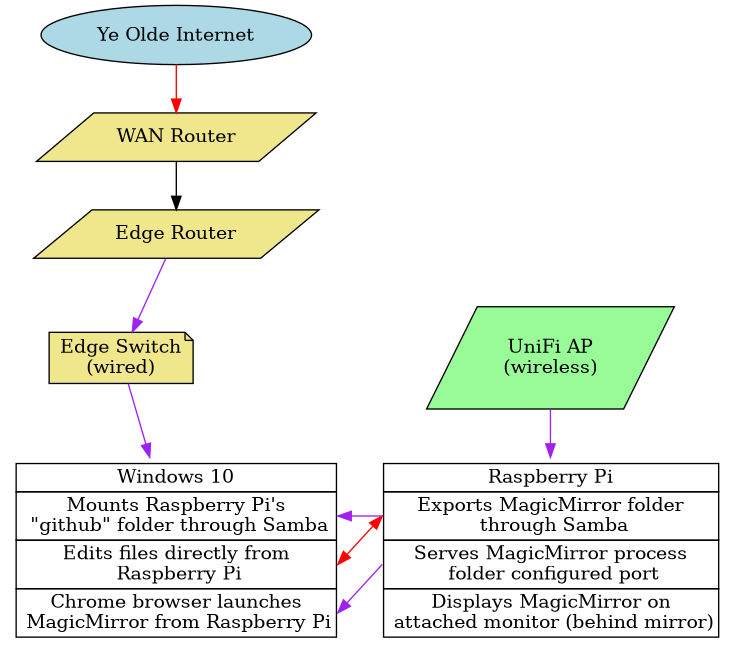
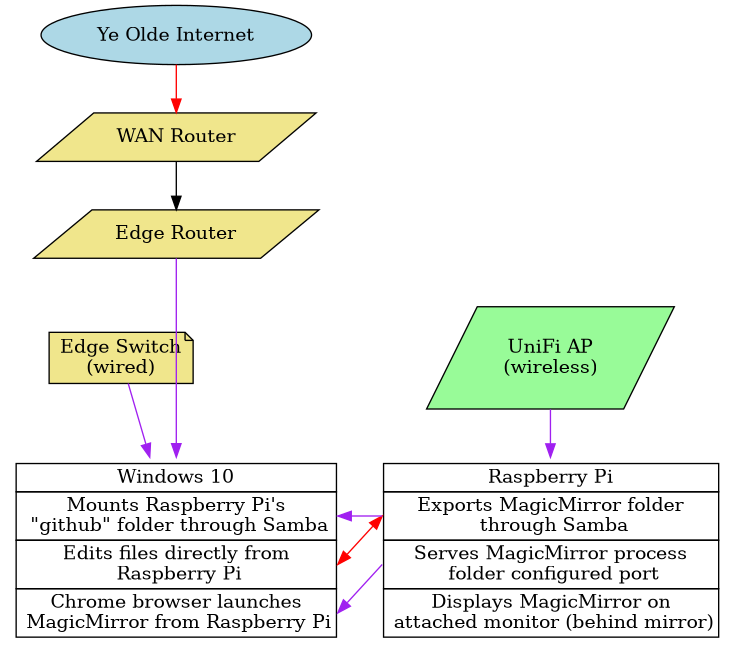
edge "Edge Router" -> "Edge Switch (wired)": now "Edge Router" -> "Windows 10"
